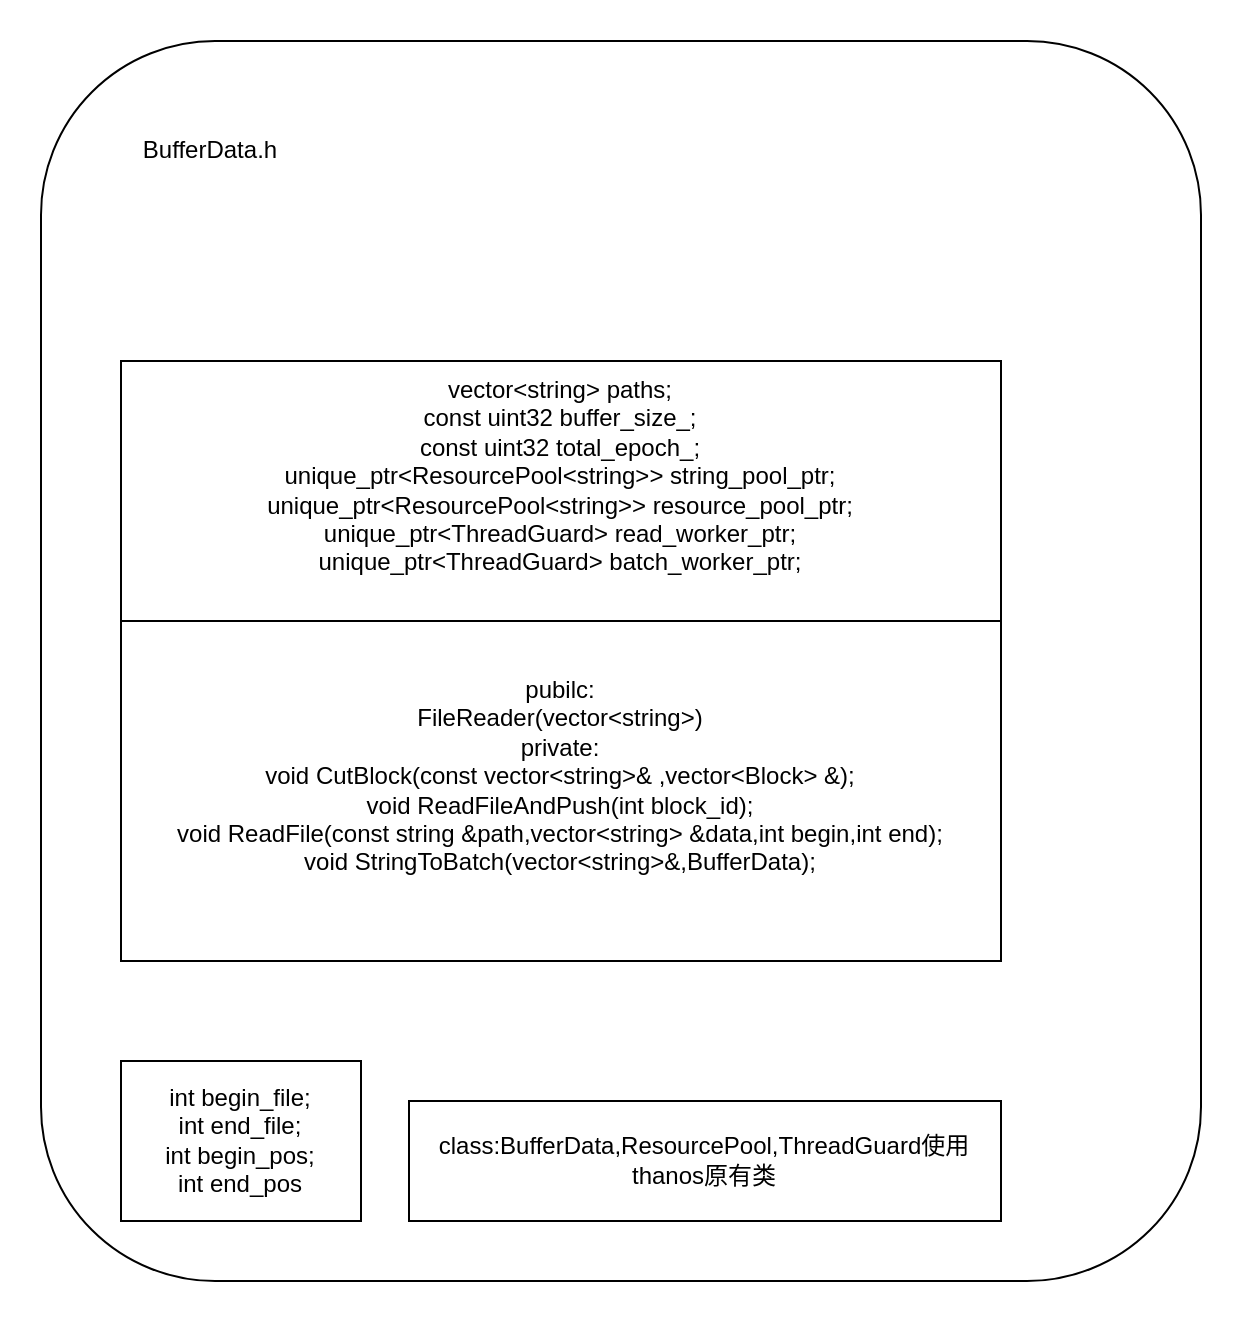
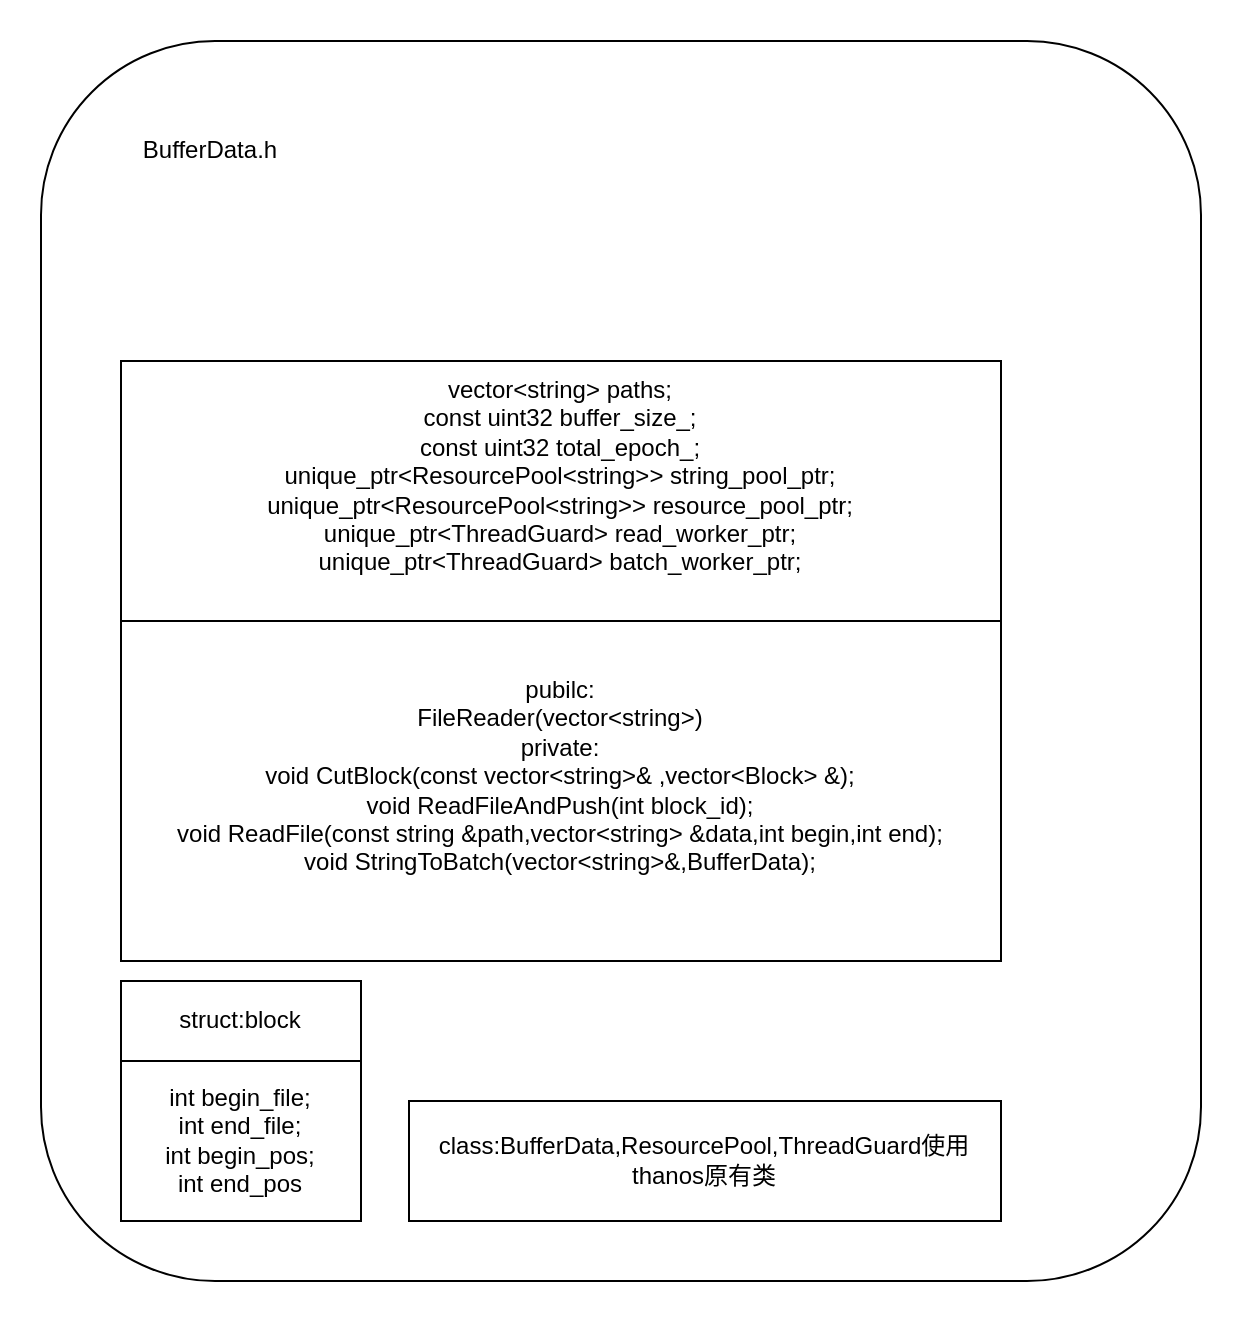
node "struct:block": added
